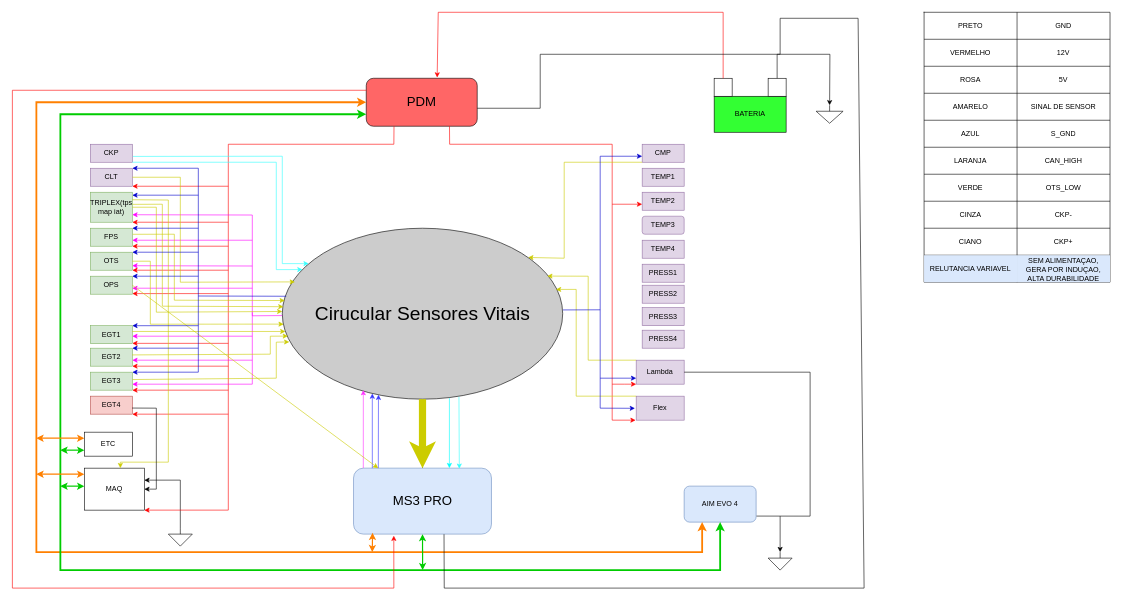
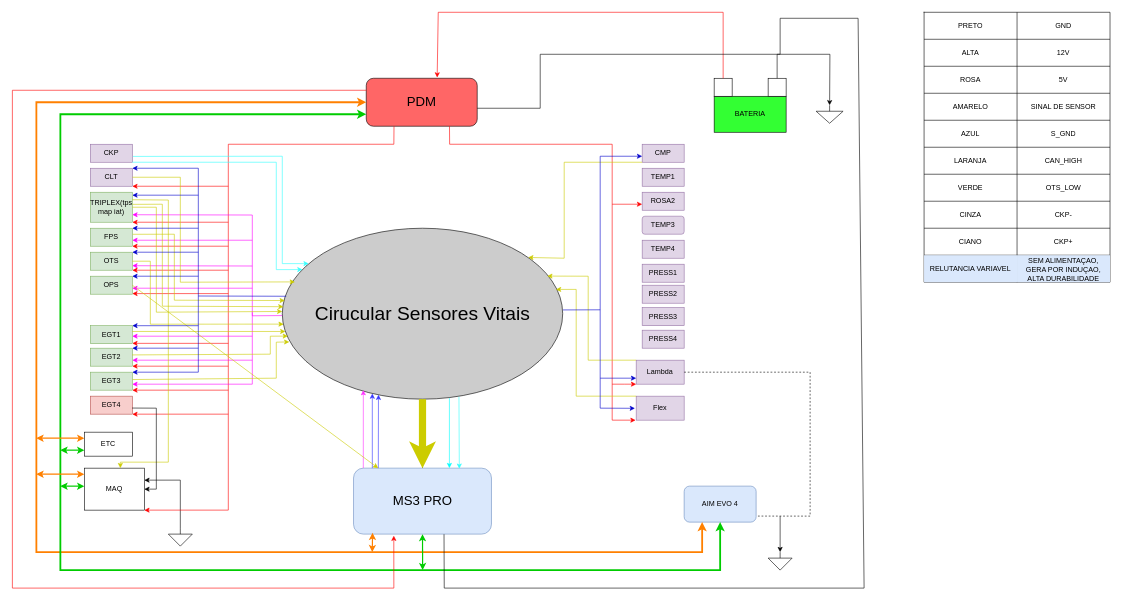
node "VERMELHO": label "VERMELHO" -> "ALTA"
node "TEMP2": label "TEMP2" -> "ROSA2"
edge "Lambda" -- "AIM EVO 4": style solid -> dashed
